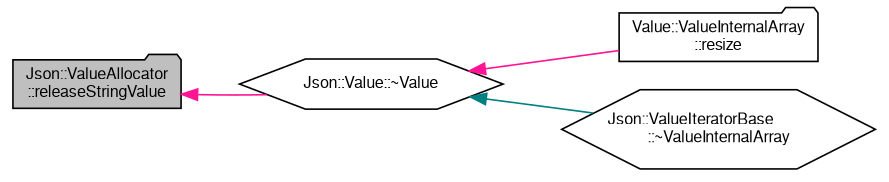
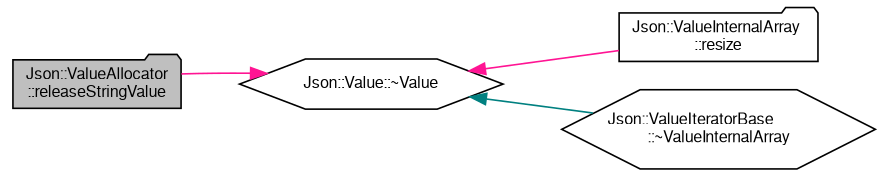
node "Value::ValueInternalArray ::resize": label "Value::ValueInternalArray ::resize" -> "Json::ValueInternalArray ::resize"
edge "Json::Value::~Value" -> "Json::ValueAllocator ::releaseStringValue": reversed
